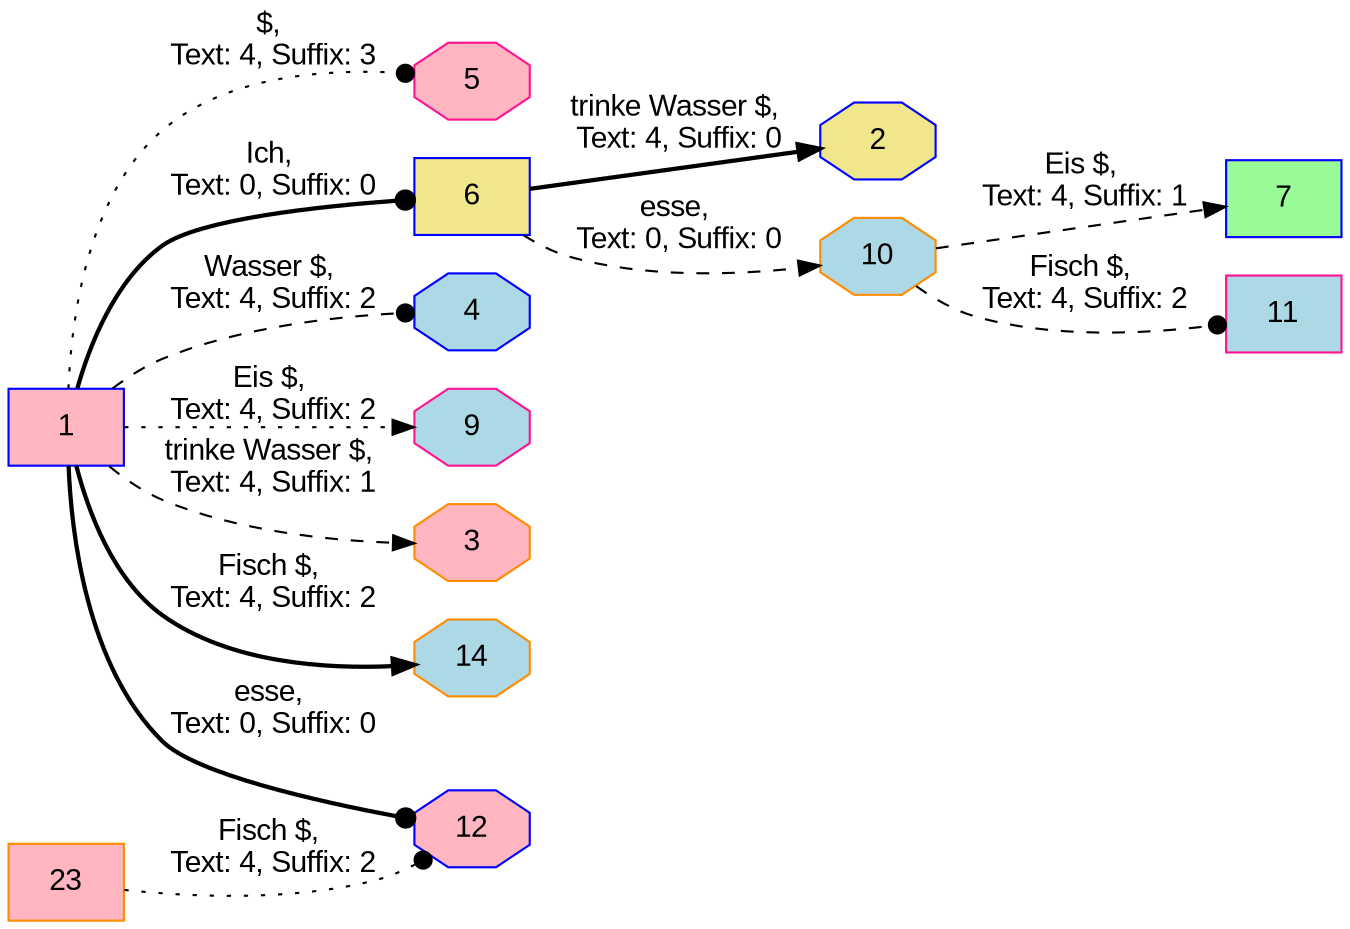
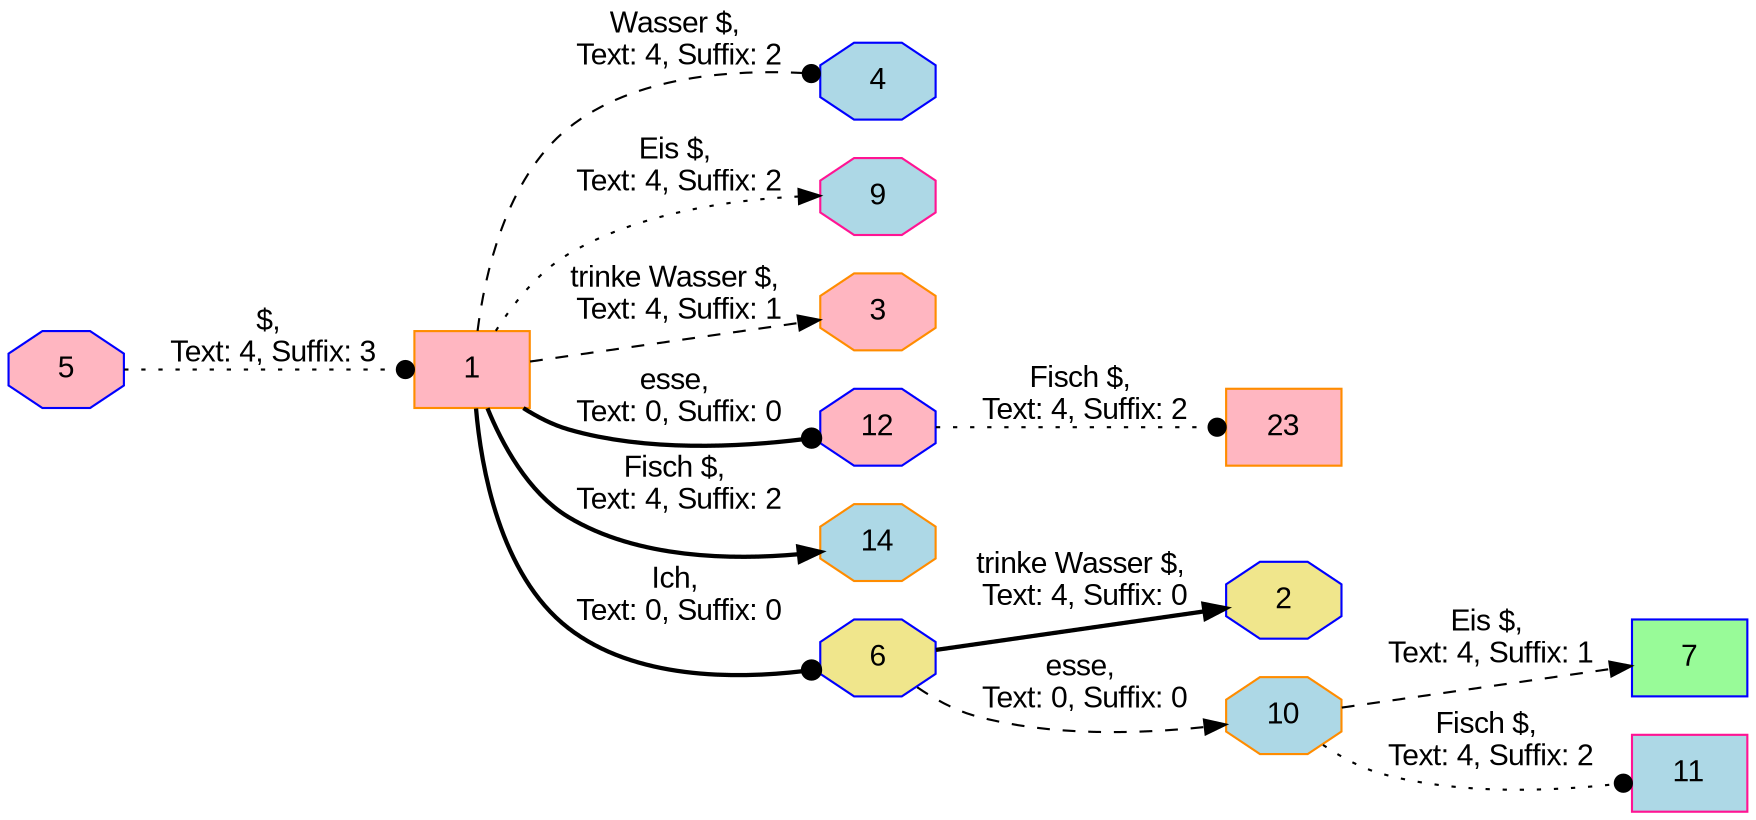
node "5": color deeppink -> blue
edge "1" -> "5": reversed
node "6": shape box -> octagon
edge "10" -> "11": style dashed -> dotted
node "1": color blue -> darkorange
edge "23" -> "12": reversed
